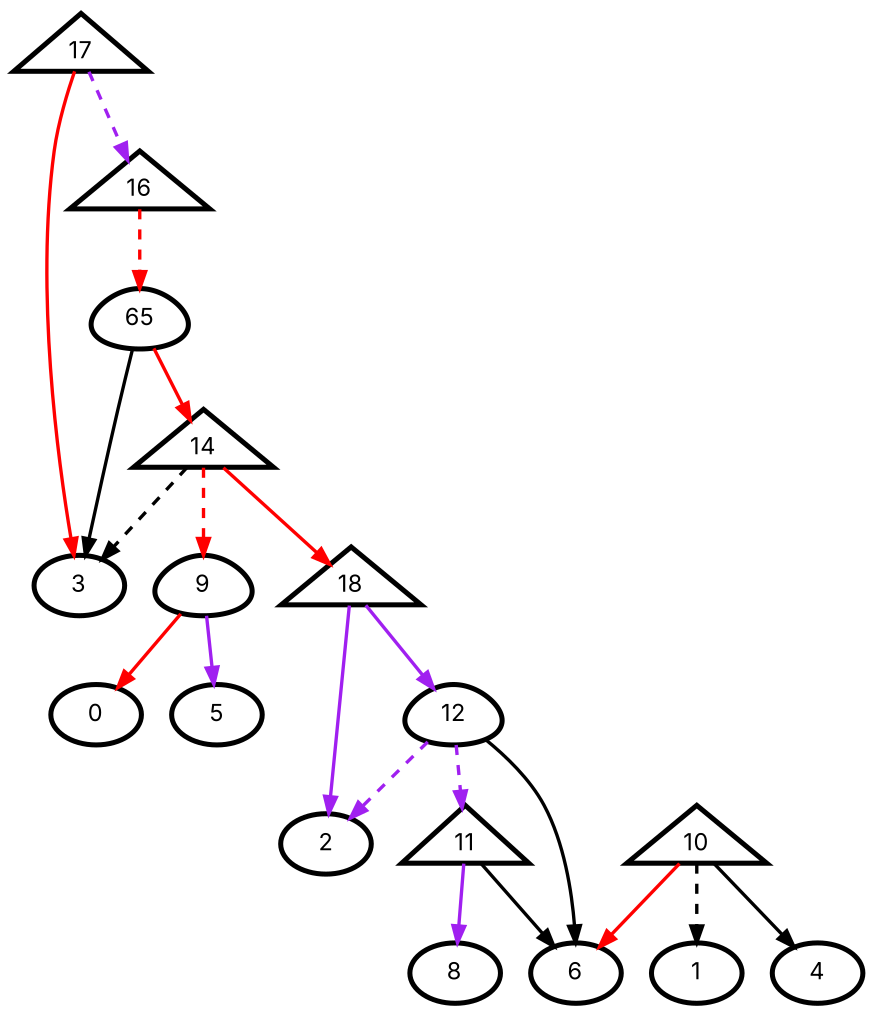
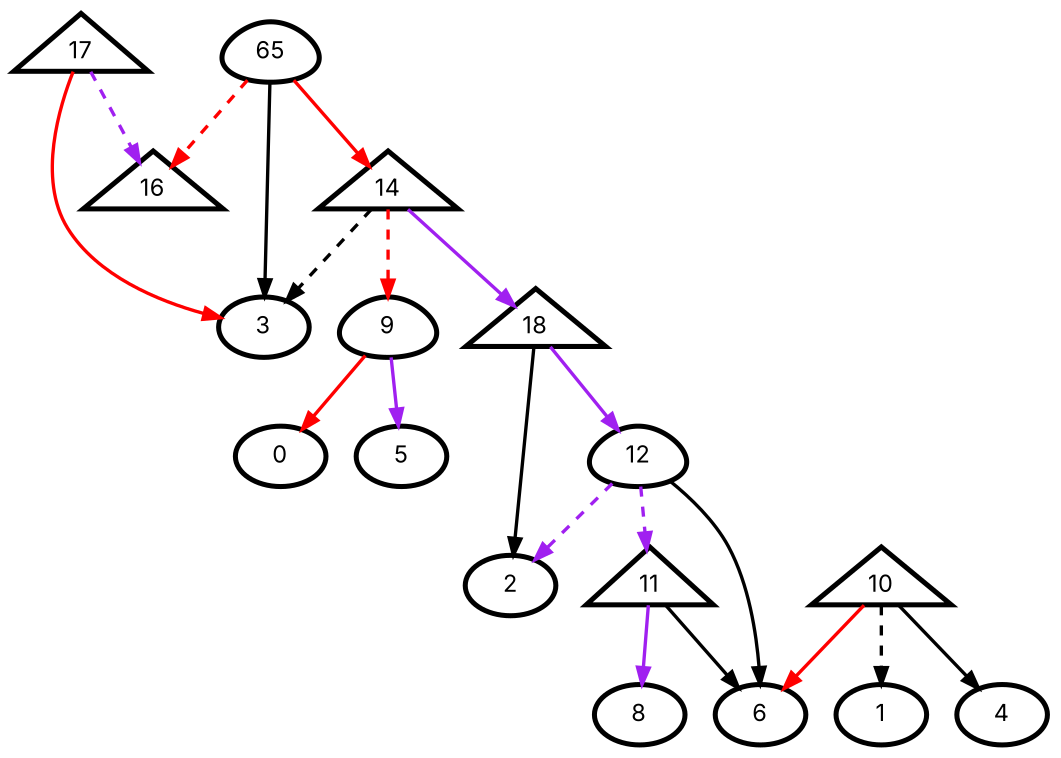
edge "16" -> "65": reversed
edge "14" -> "18": color red -> purple
edge "18" -> "2": color purple -> black
